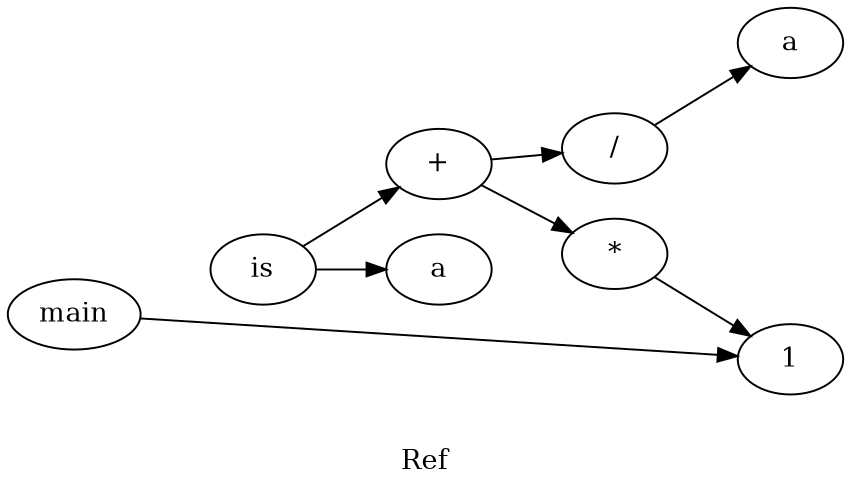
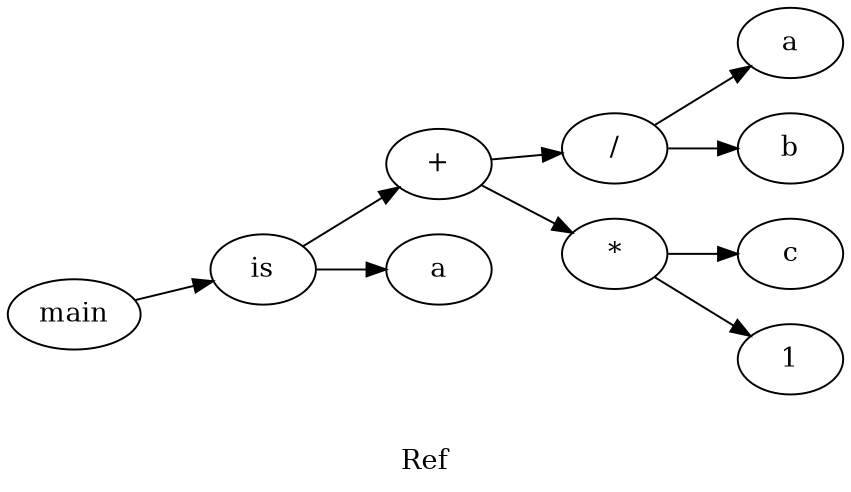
node "b": added
node "c": added
edge "main" -> "1": now "main" -> "is"
